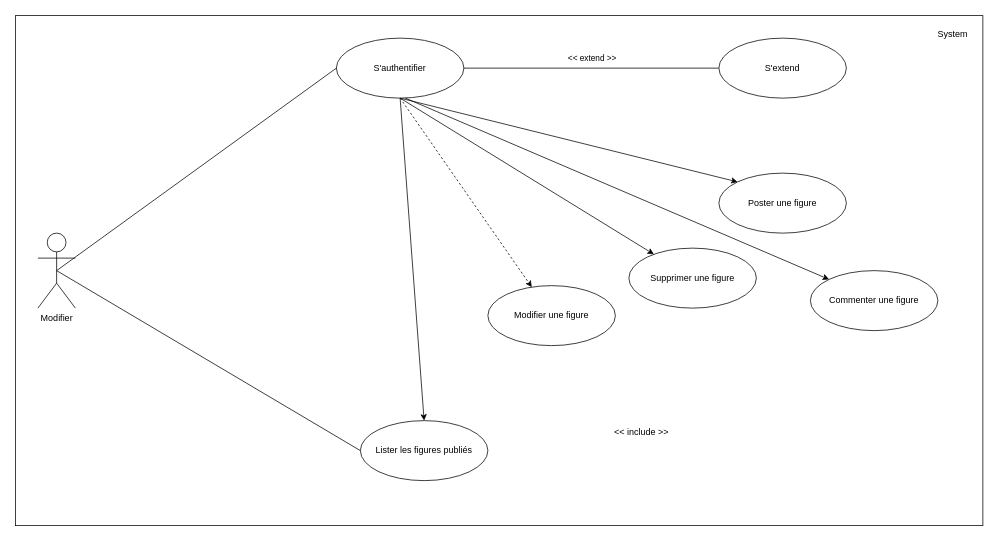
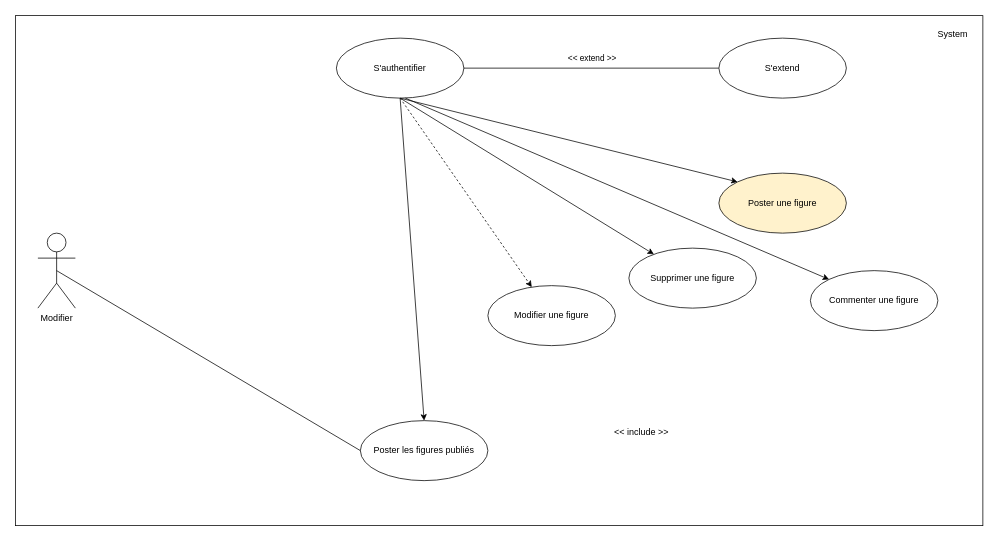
edge "S'authentifier" -- "Modifier": removed
node "Poster une figure": fillcolor #ffffff -> #fff2cc
node "Lister les figures publiés": label "Lister les figures publiés" -> "Poster les figures publiés"
